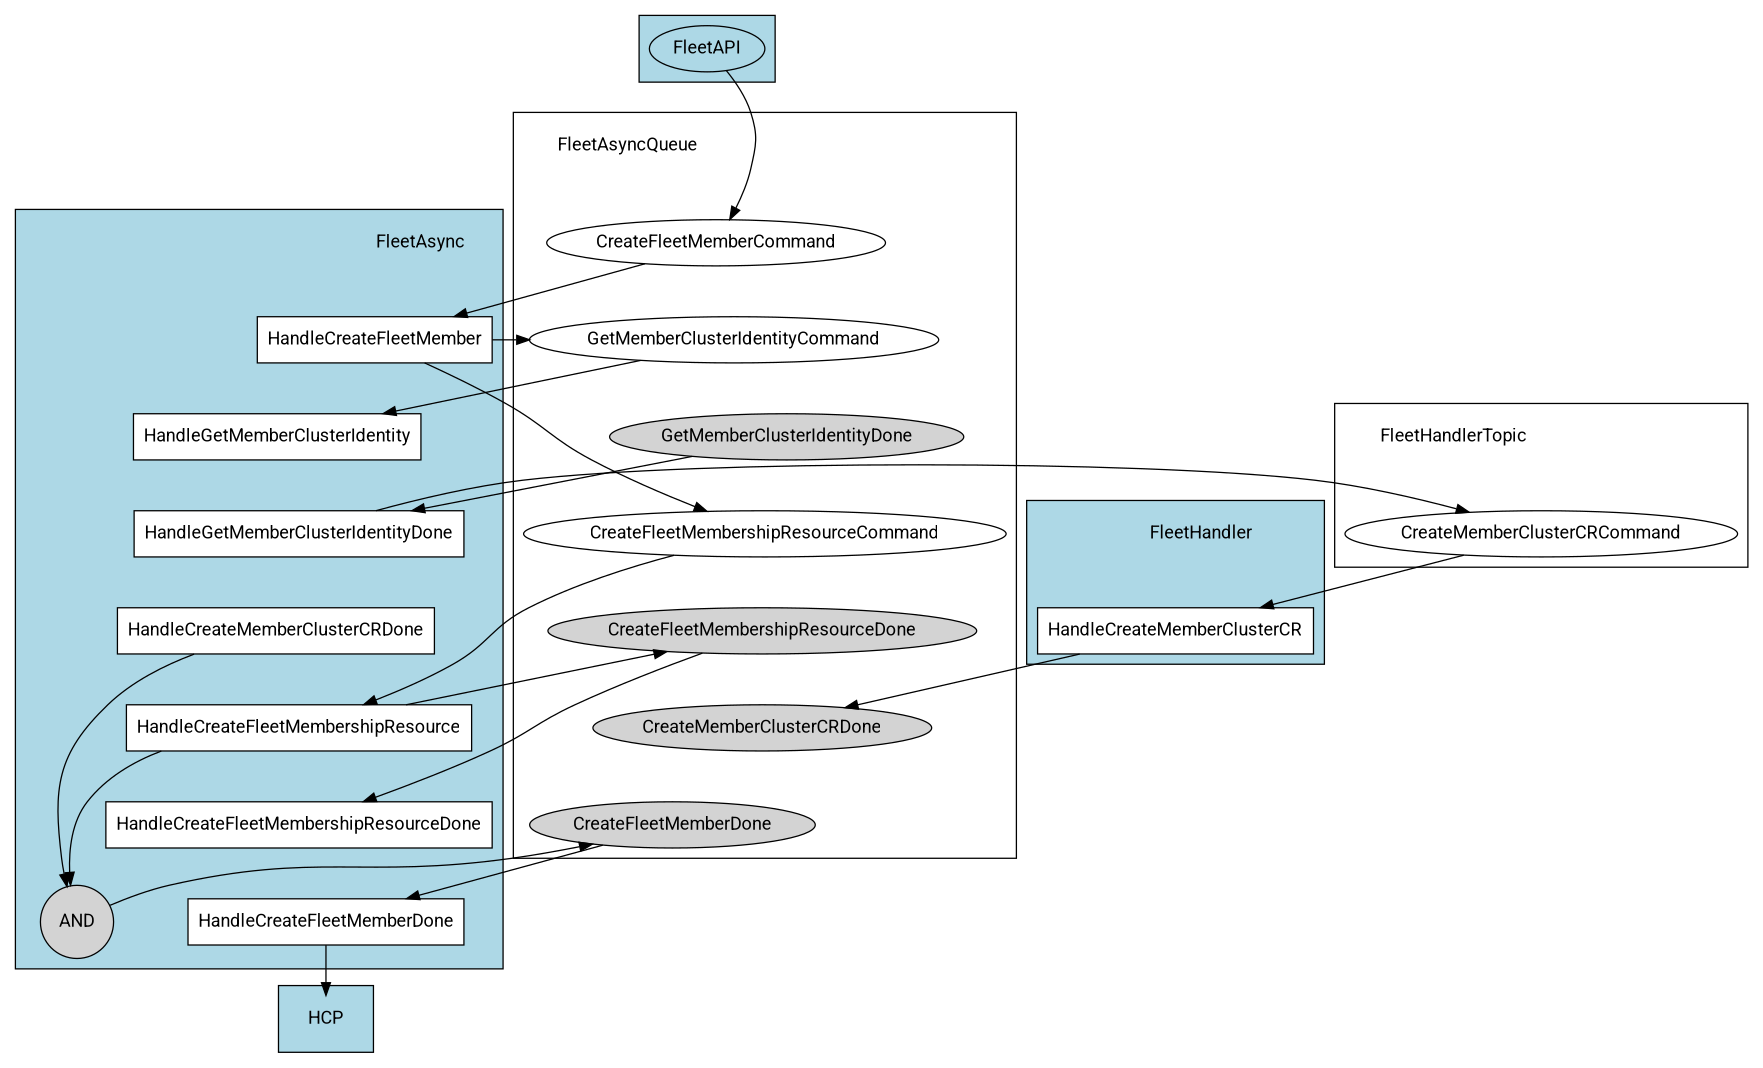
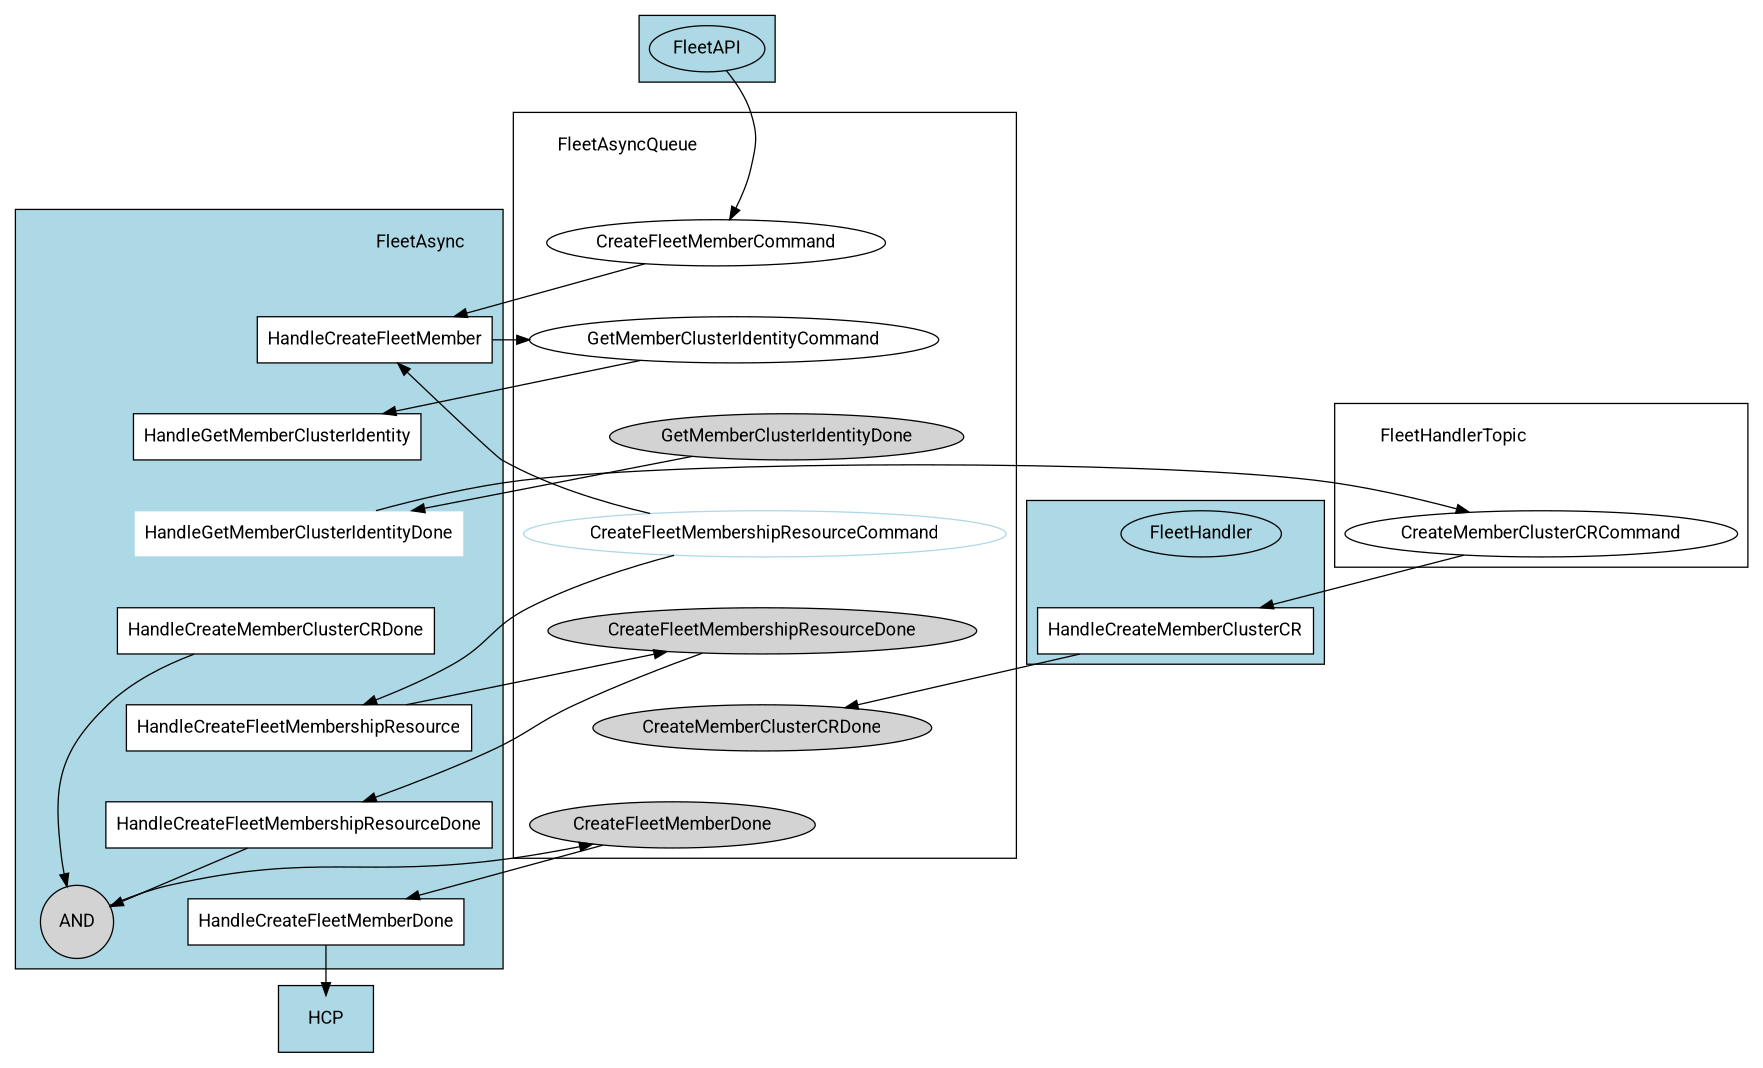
edge "HandleCreateFleetMember" -> "CreateFleetMembershipResourceCommand": reversed
node "HandleGetMemberClusterIdentityDone": color black -> lightblue
node "CreateFleetMembershipResourceCommand": color black -> lightblue
node "FleetHandler": color lightblue -> black
edge "HandleCreateFleetMembershipResource" -> "AND": now "HandleCreateFleetMembershipResourceDone" -> "AND"
